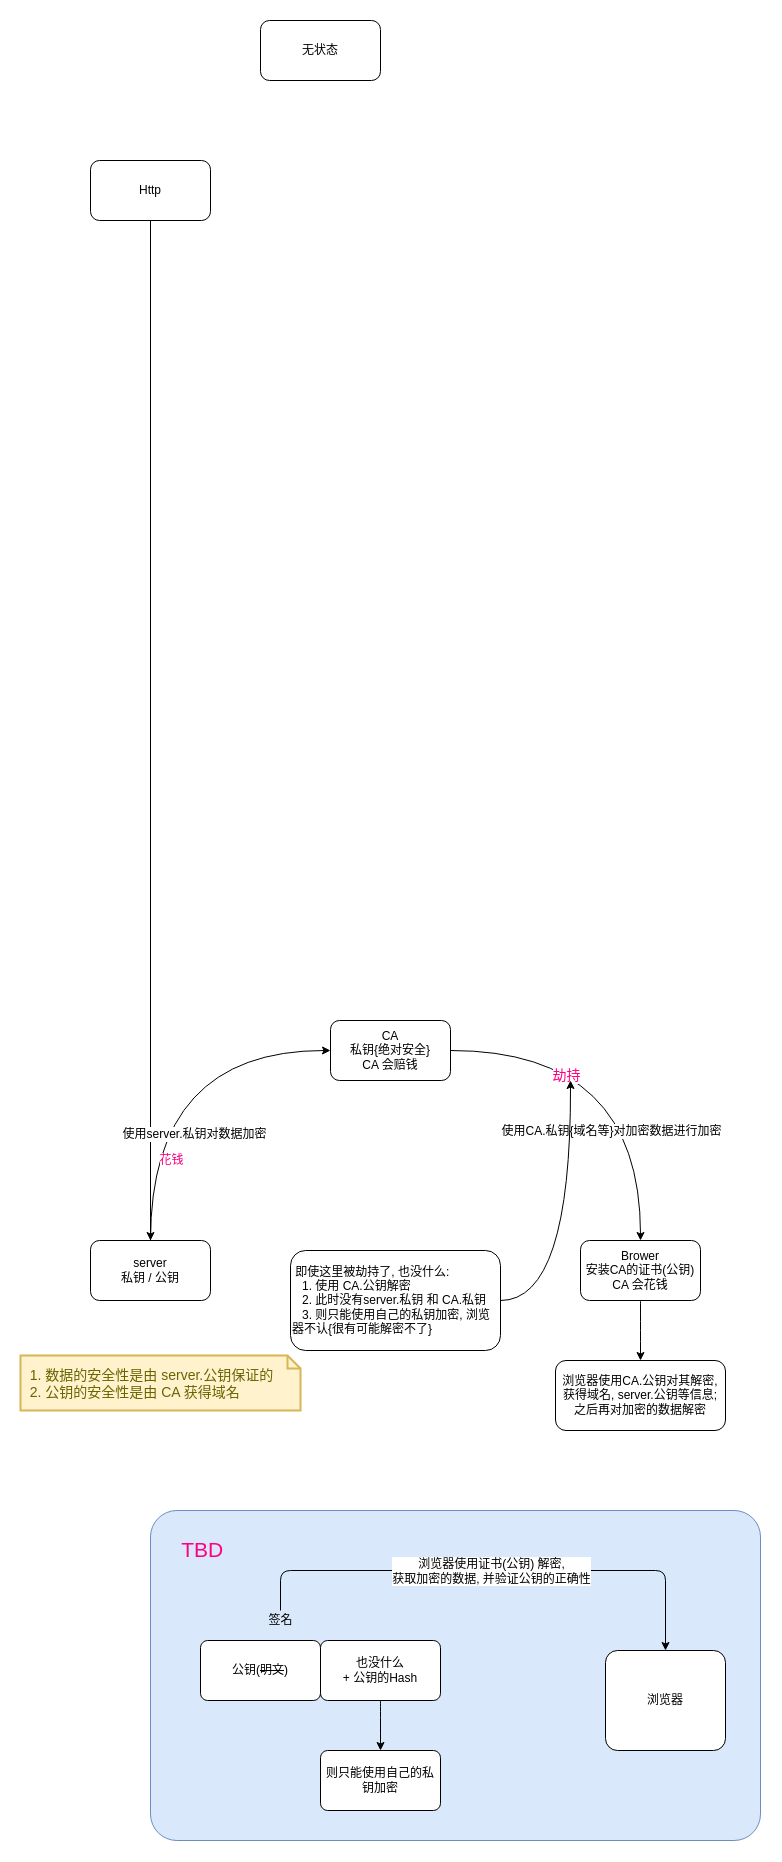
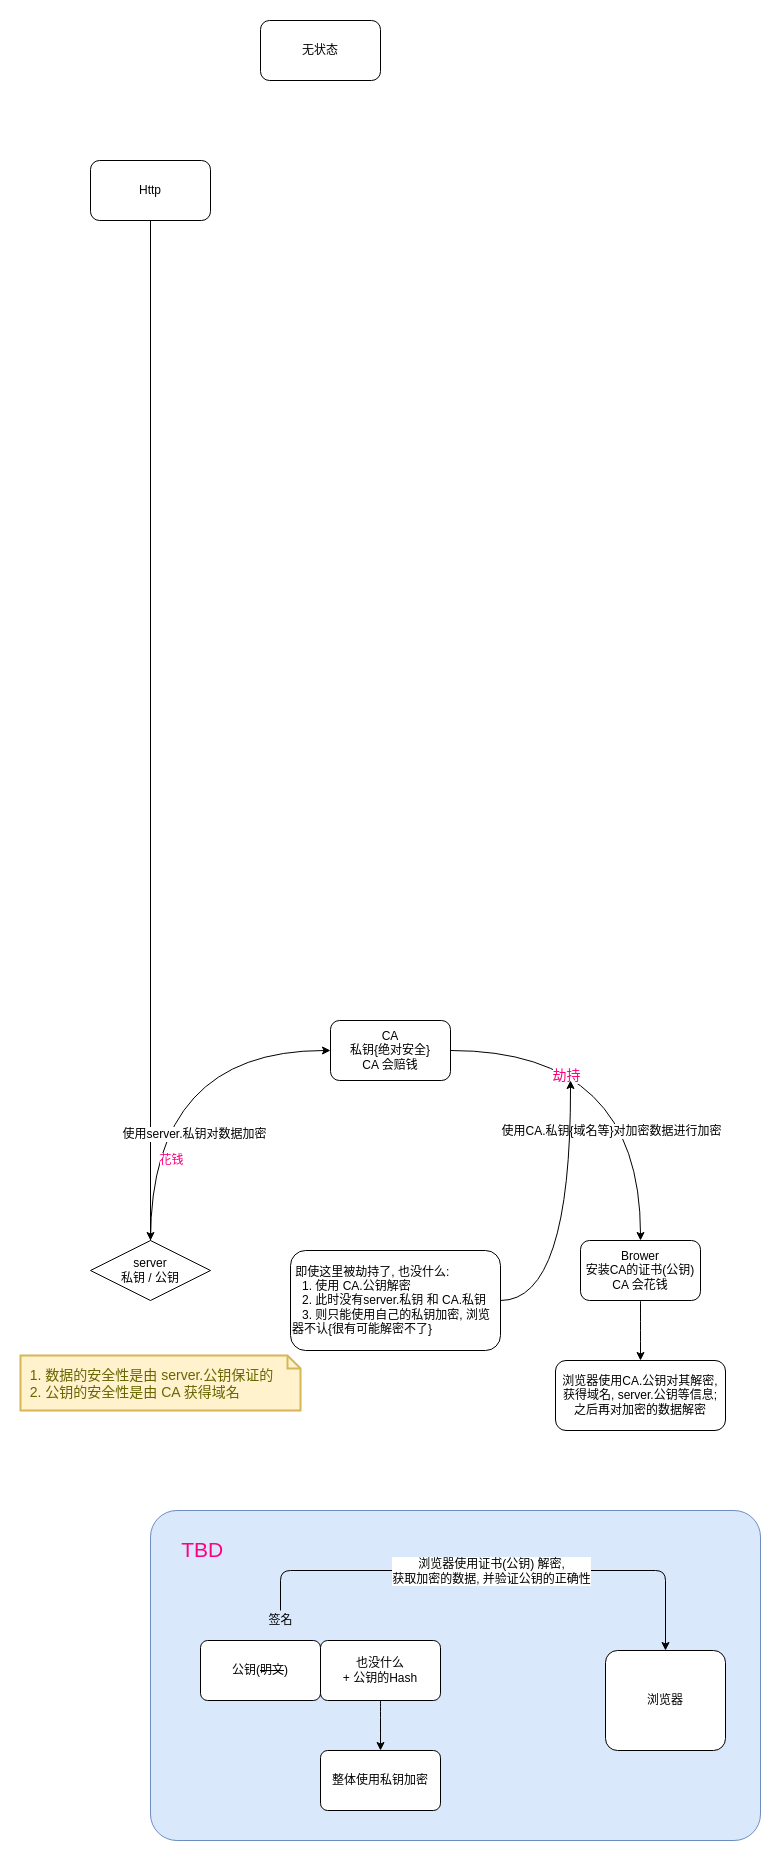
node "server 私钥 / 公钥": shape rounded rectangle -> diamond
node "则只能使用自己的私钥加密": label "则只能使用自己的私钥加密" -> "整体使用私钥加密"
